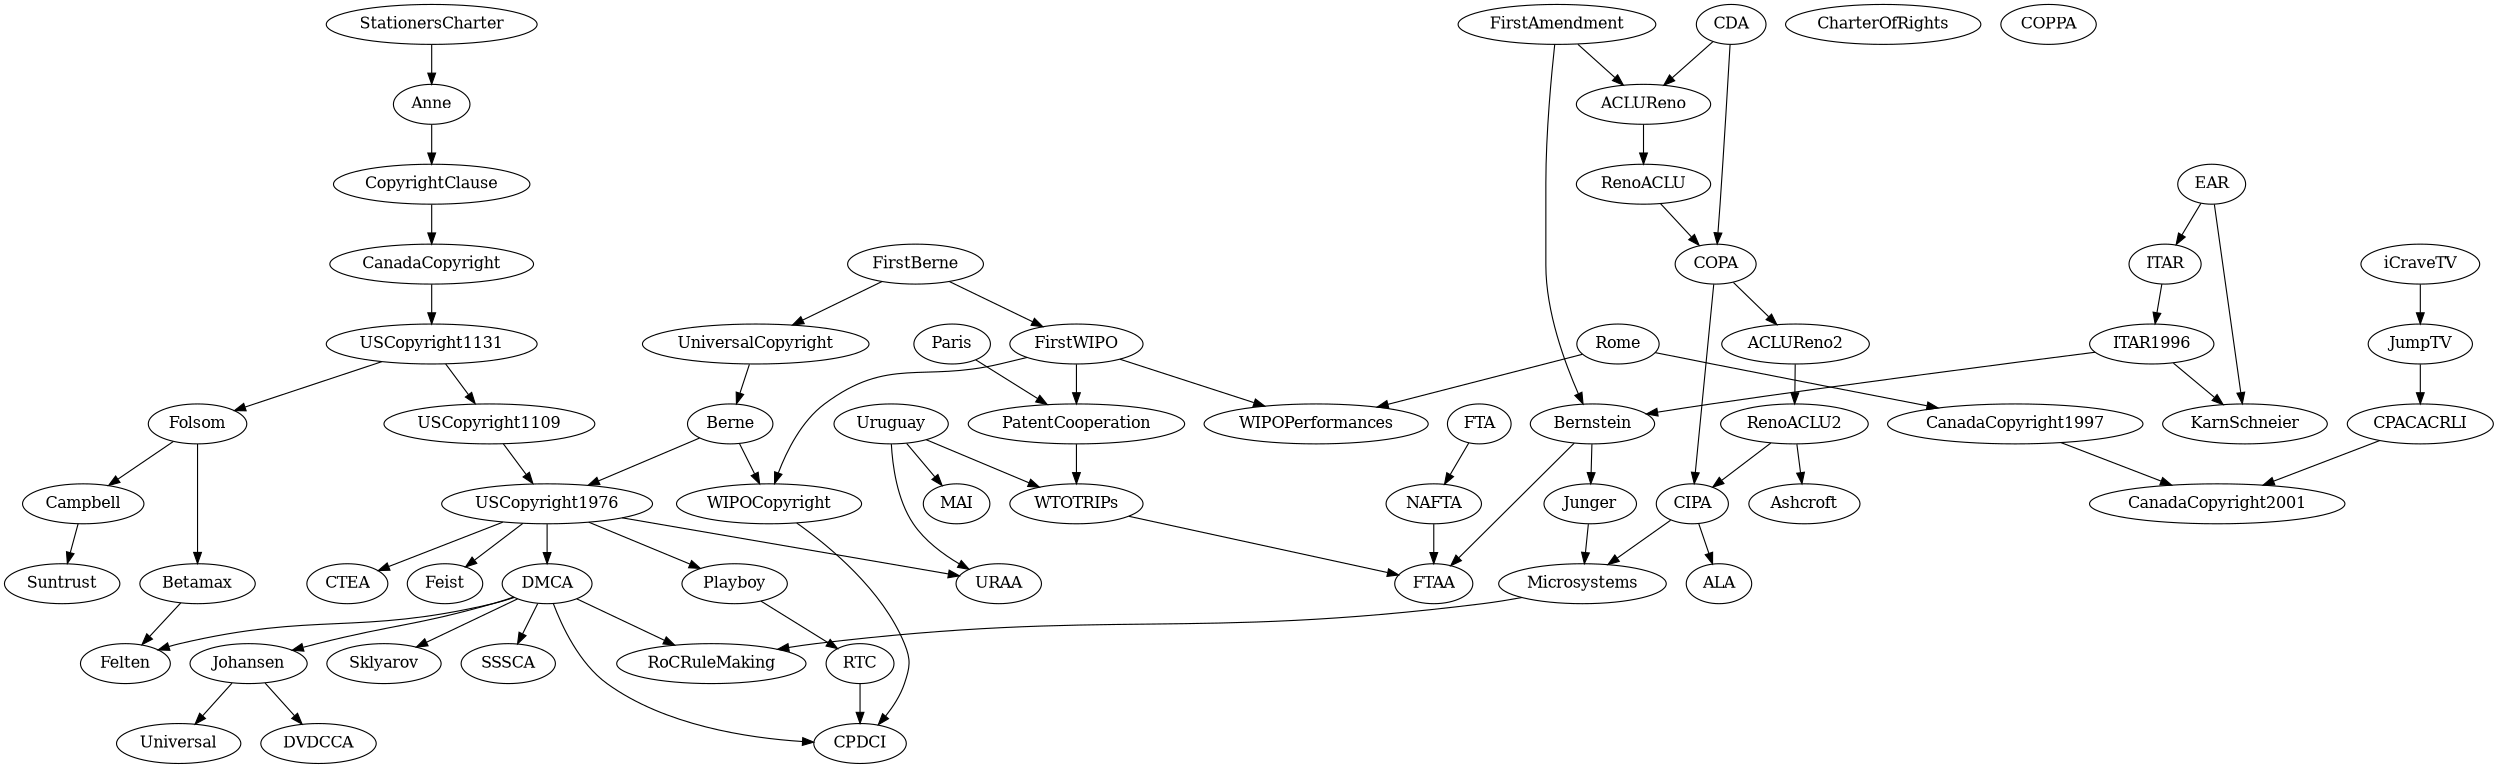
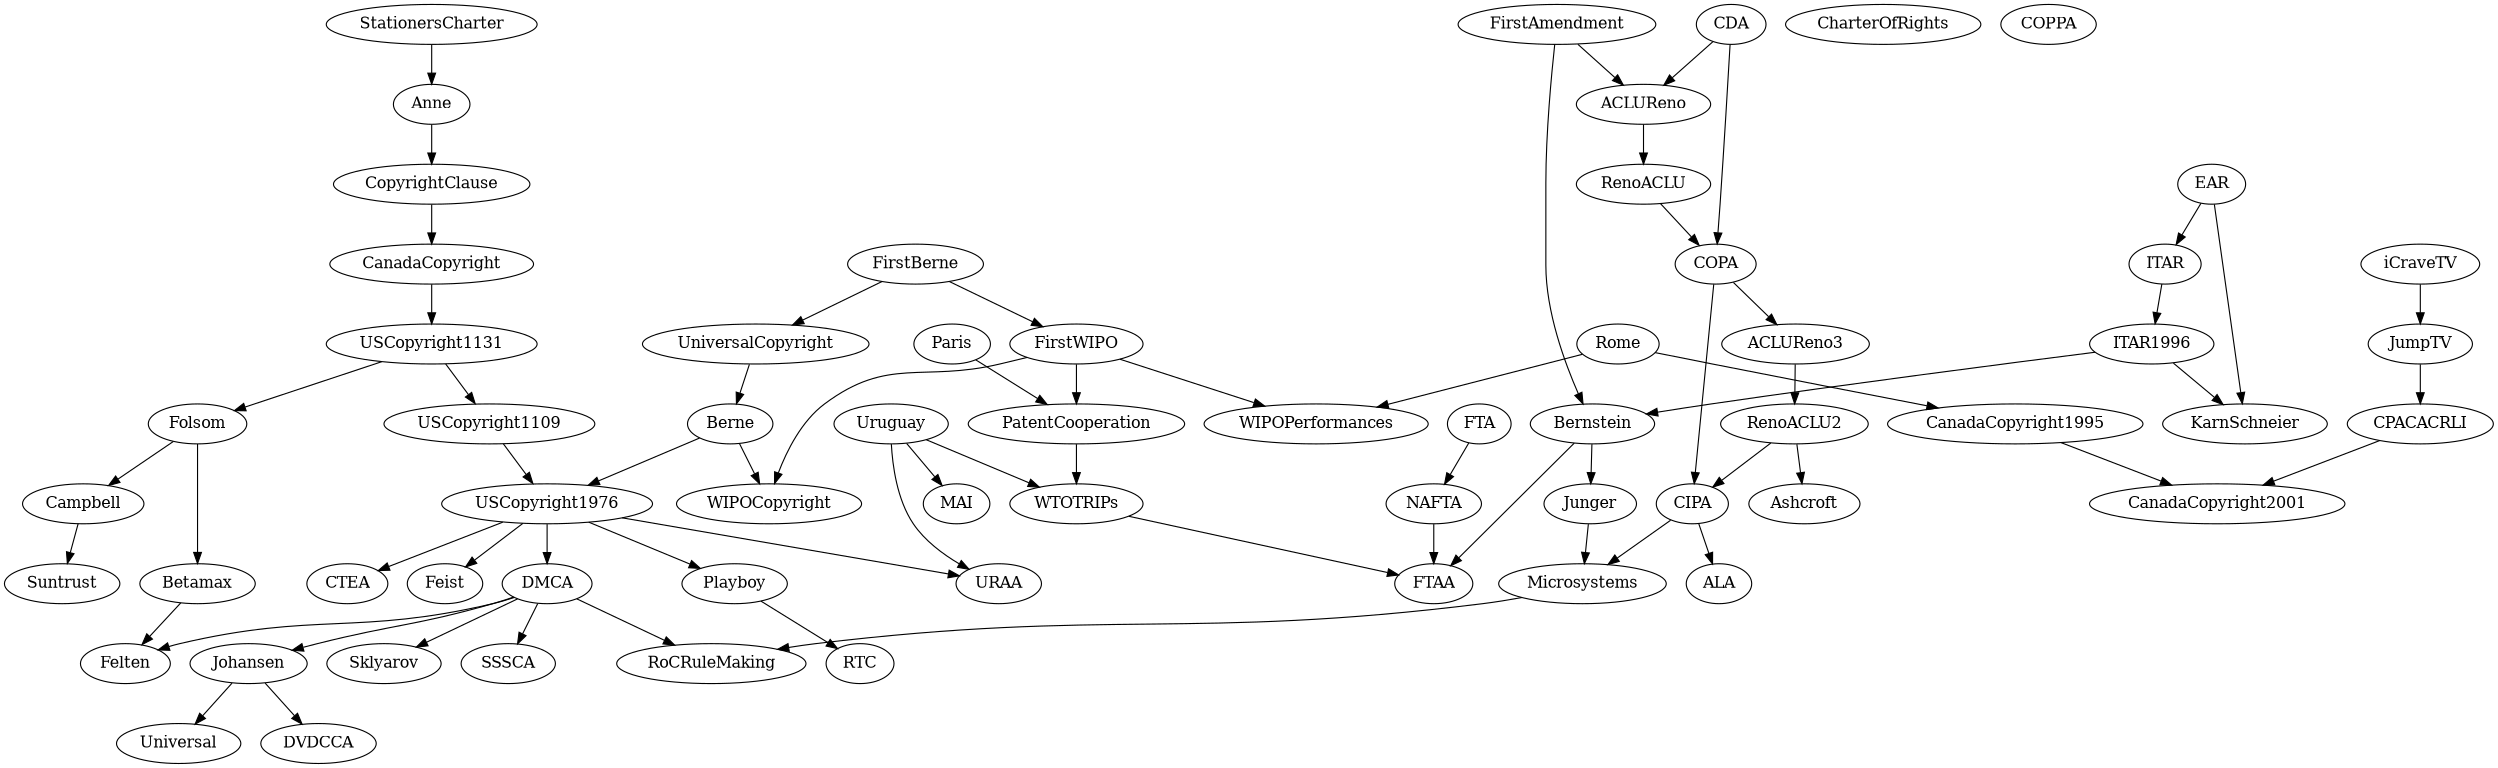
node "ACLUReno2": label "ACLUReno2" -> "ACLUReno3"
node "CanadaCopyright1997": label "CanadaCopyright1997" -> "CanadaCopyright1995"
node "CPDCI": removed
